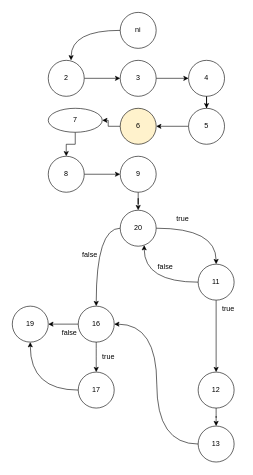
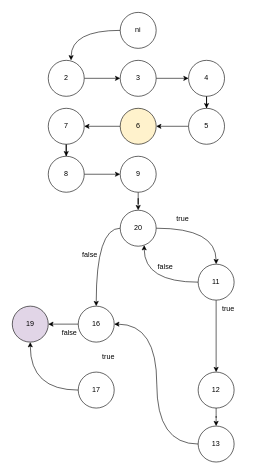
node "7": size 54x24 -> 36x36
node "19": fillcolor #ffffff -> #e1d5e7
edge "16" -> "17": removed
